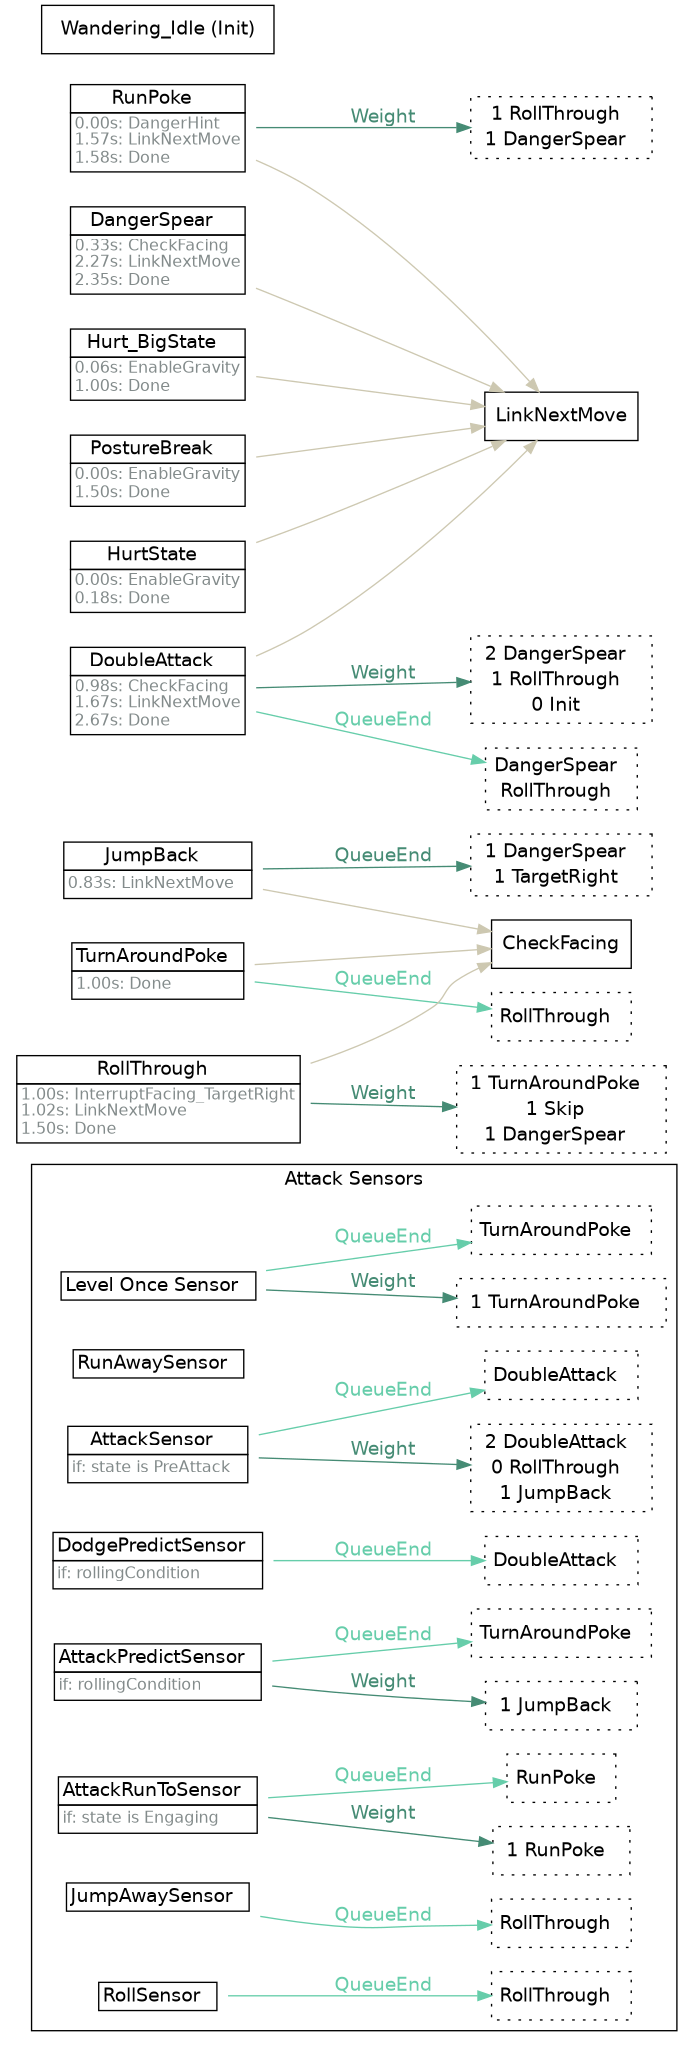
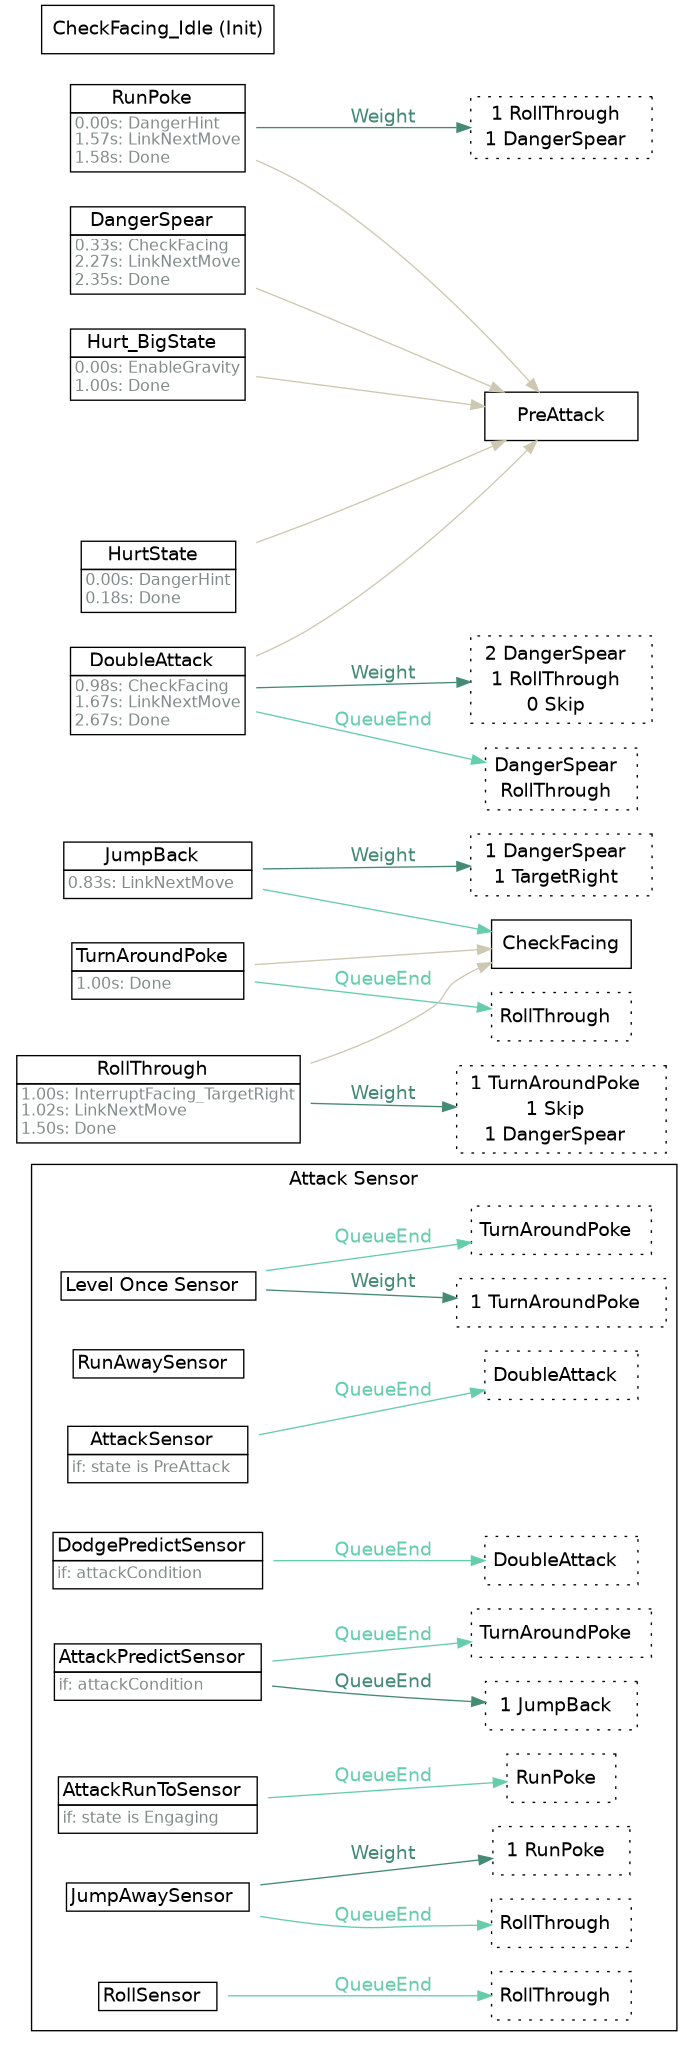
node "Wandering_Idle (Init)": label "Wandering_Idle (Init)" -> "CheckFacing_Idle (Init)"
node "Hurt_BigState": text "0.06s: EnableGravity" -> "0.00s: EnableGravity"
node "LinkNextMove": label "LinkNextMove" -> "PreAttack"
node "PostureBreak": removed
node "HurtState": text "0.00s: EnableGravity" -> "0.00s: DangerHint"
node "2 DangerSpear": text "0 Init" -> "0 Skip"
edge "JumpBack" -> "1 DangerSpear": label "QueueEnd" -> "Weight"
edge "JumpBack" -> "CheckFacing": color cornsilk3 -> aquamarine3
cluster "Attack Sensors": label "Attack Sensors" -> "Attack Sensor"
node "2 DoubleAttack": removed
node "DodgePredictSensor": text "if: rollingCondition" -> "if: attackCondition"
edge "AttackPredictSensor" -> "1 JumpBack": label "Weight" -> "QueueEnd"
node "AttackPredictSensor": text "if: rollingCondition" -> "if: attackCondition"
edge "AttackRunToSensor" -> "1 RunPoke": now "JumpAwaySensor" -> "1 RunPoke"
